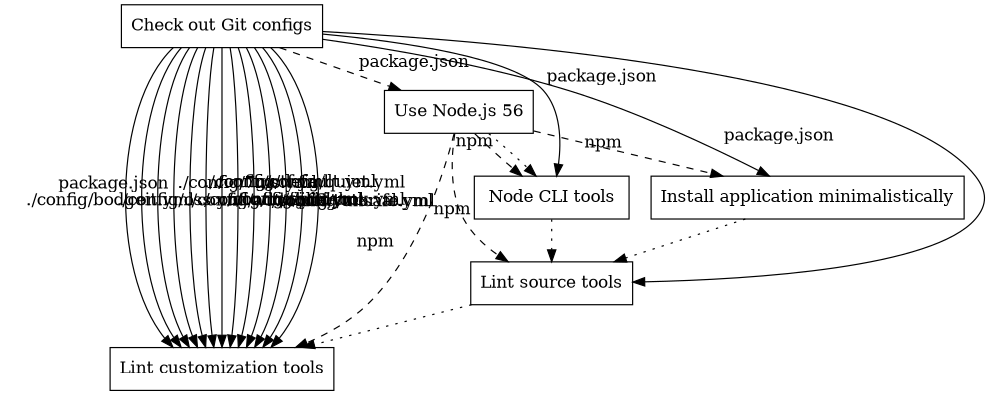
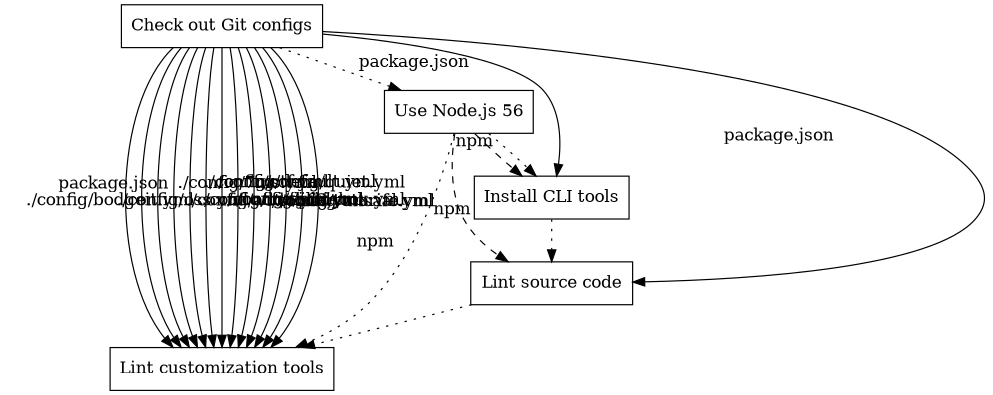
edge "Check out Git configs" -> "Use Node.js 56": style dashed -> dotted
node "Node CLI tools": label "Node CLI tools" -> "Install CLI tools"
node "Install application minimalistically": removed
edge "Use Node.js 56" -> "Lint customization tools": style dashed -> dotted
node "Lint source tools": label "Lint source tools" -> "Lint source code"
